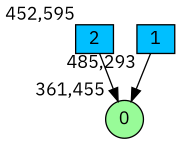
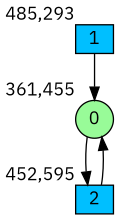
edge "0 361,455" -> "2 452,595": added
